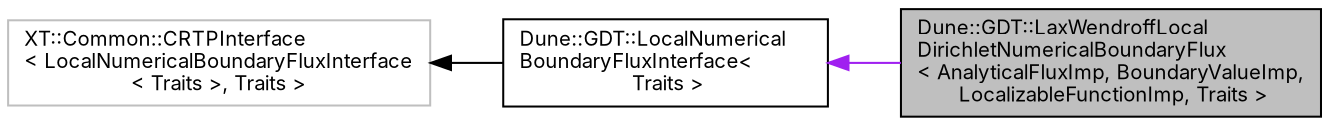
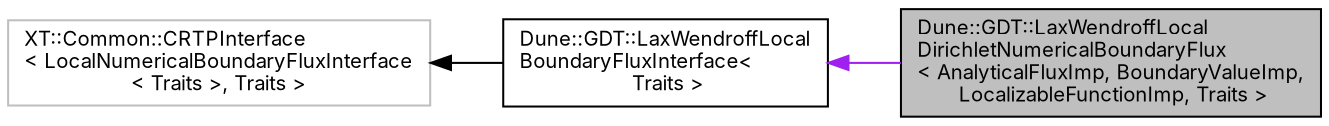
node "Dune::GDT::LocalNumerical BoundaryFluxInterface< Traits >": label "Dune::GDT::LocalNumerical BoundaryFluxInterface< Traits >" -> "Dune::GDT::LaxWendroffLocal BoundaryFluxInterface< Traits >"
